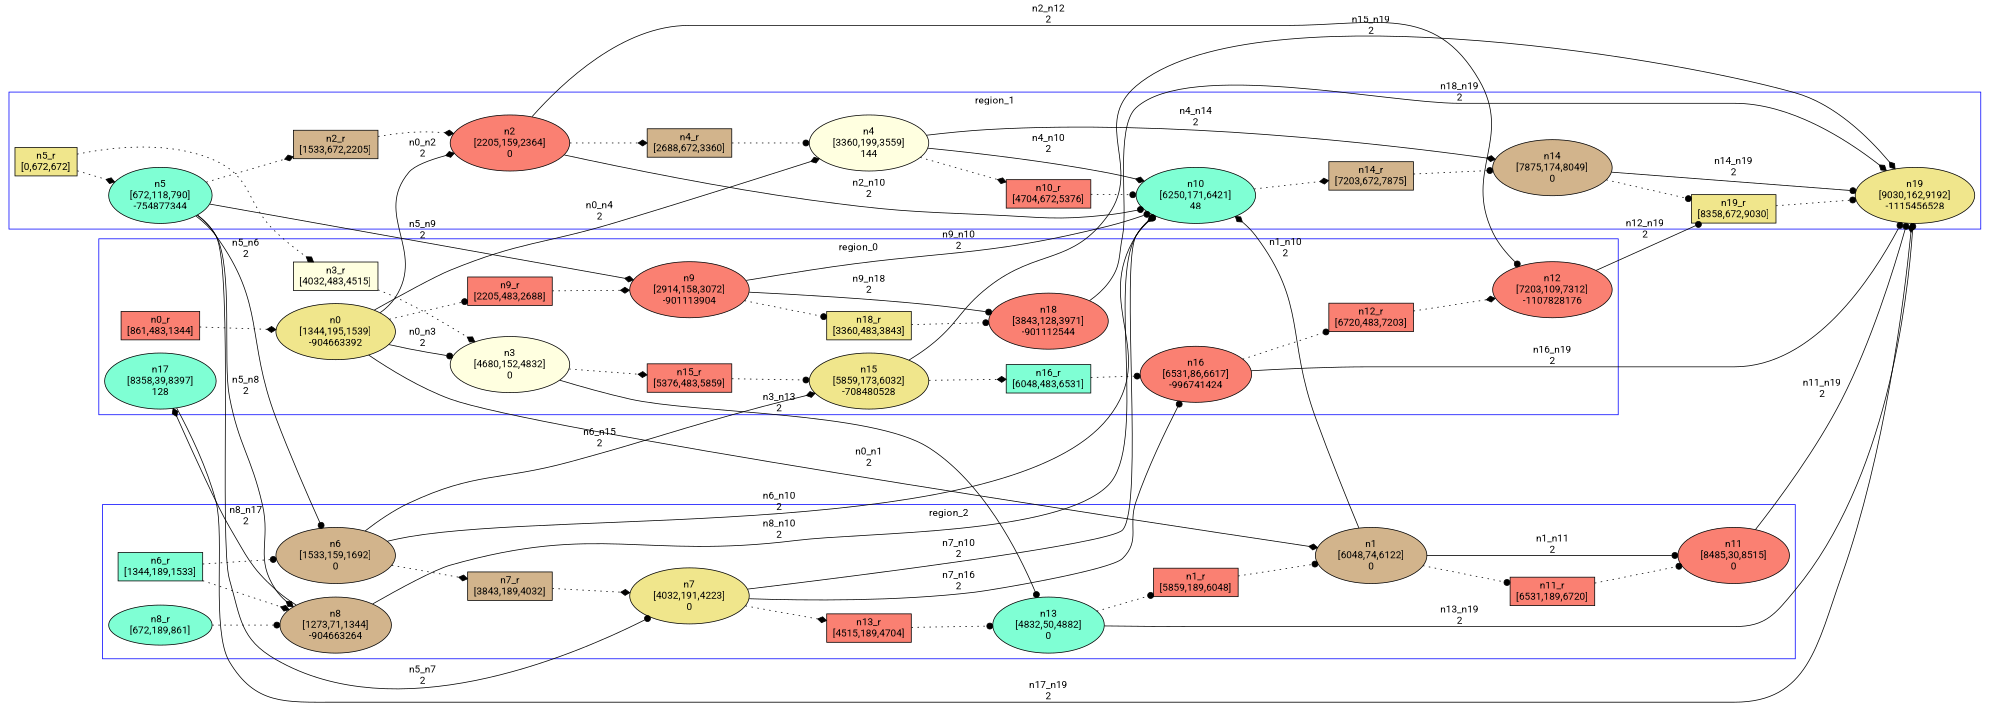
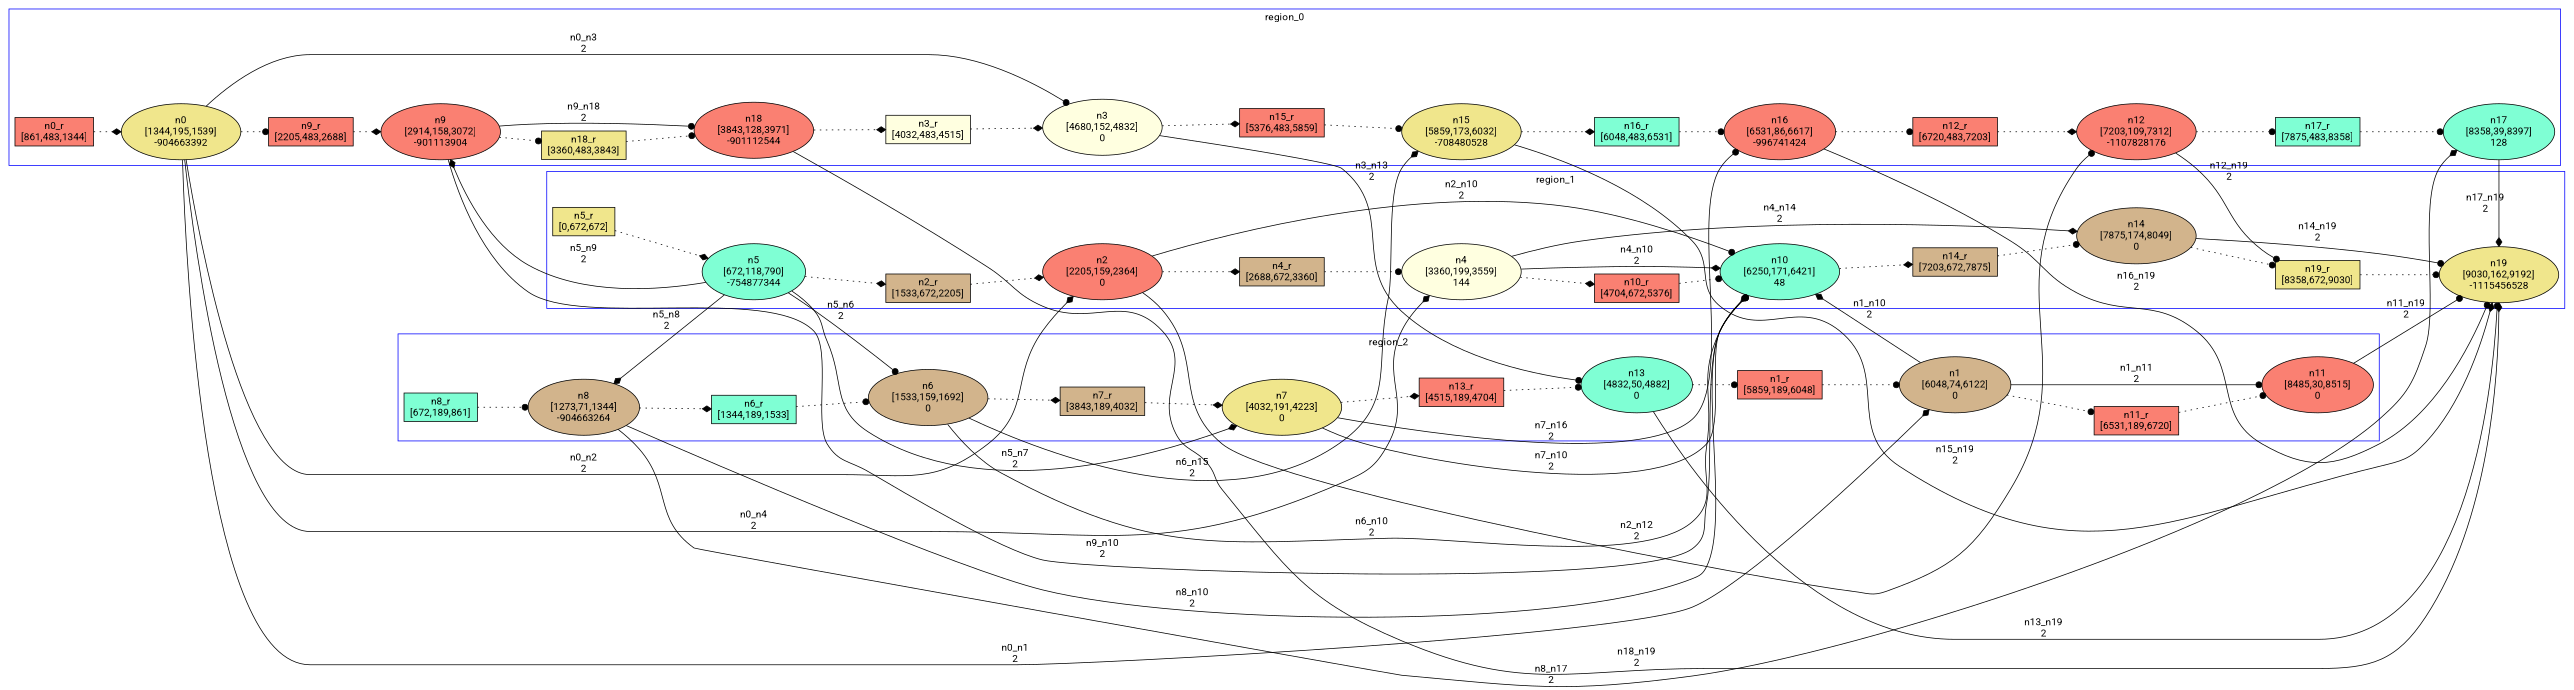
node "n17_r [7875,483,8358]": added
edge "n5_r [0,672,672]" -> "n3_r [4032,483,4515]": now "n18 [3843,128,3971] -901112544" -> "n3_r [4032,483,4515]"
edge "n6_r [1344,189,1533]" -> "n8 [1273,71,1344] -904663264": reversed
node "n8_r [672,189,861]": shape ellipse -> box
edge "n5 [672,118,790] -754877344" -> "n7 [4032,191,4223] 0": arrowhead dot -> diamond
